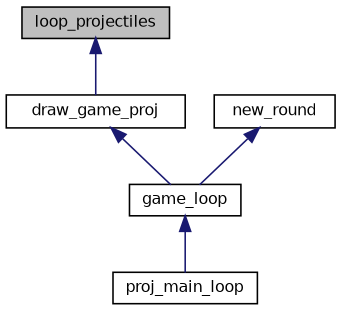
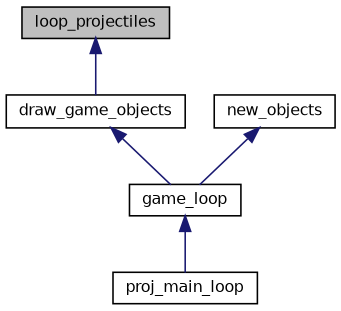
node "draw_game_proj": label "draw_game_proj" -> "draw_game_objects"
node "new_round": label "new_round" -> "new_objects"
